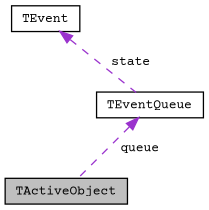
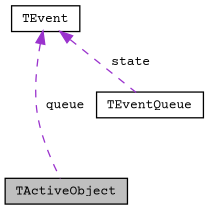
edge "TActiveObject" -> "TEventQueue": now "TActiveObject" -> "TEvent"
